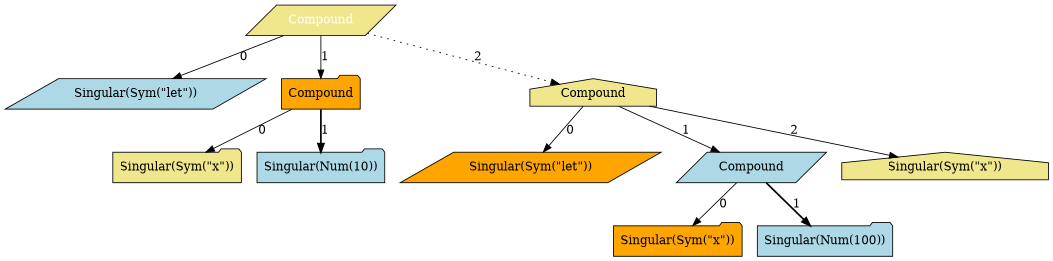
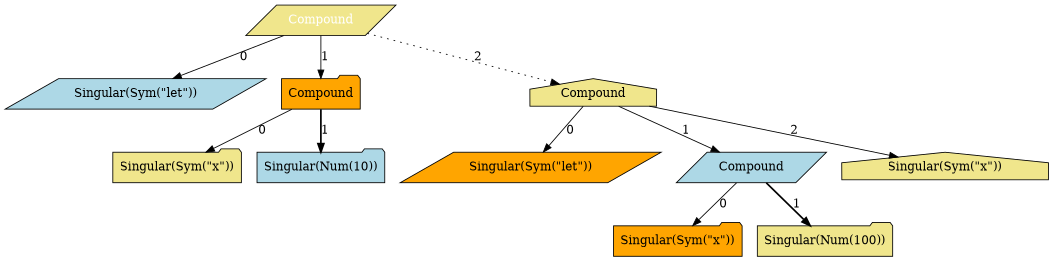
node "Singular(Num(100))": fillcolor lightblue -> khaki
